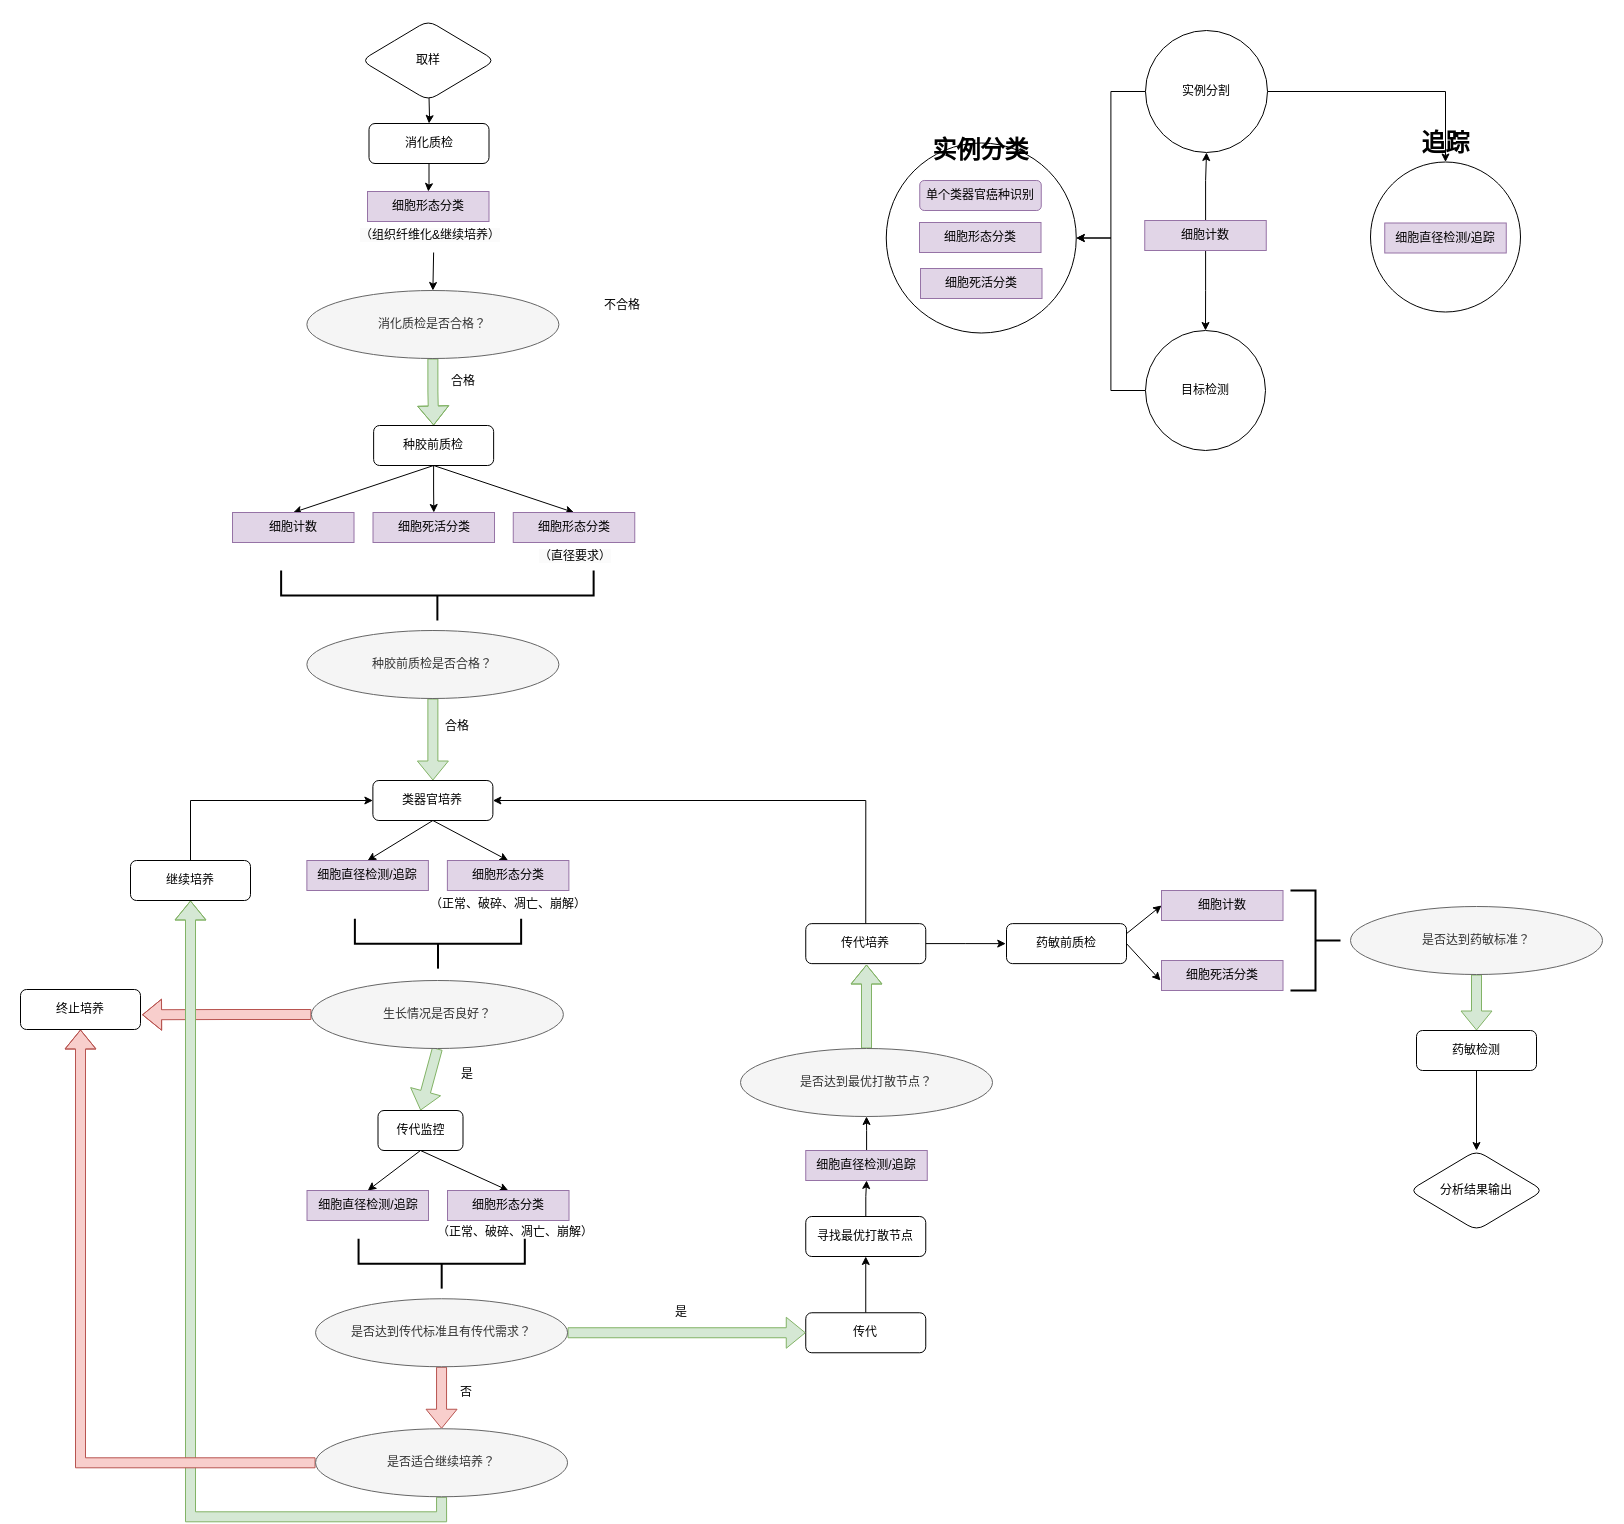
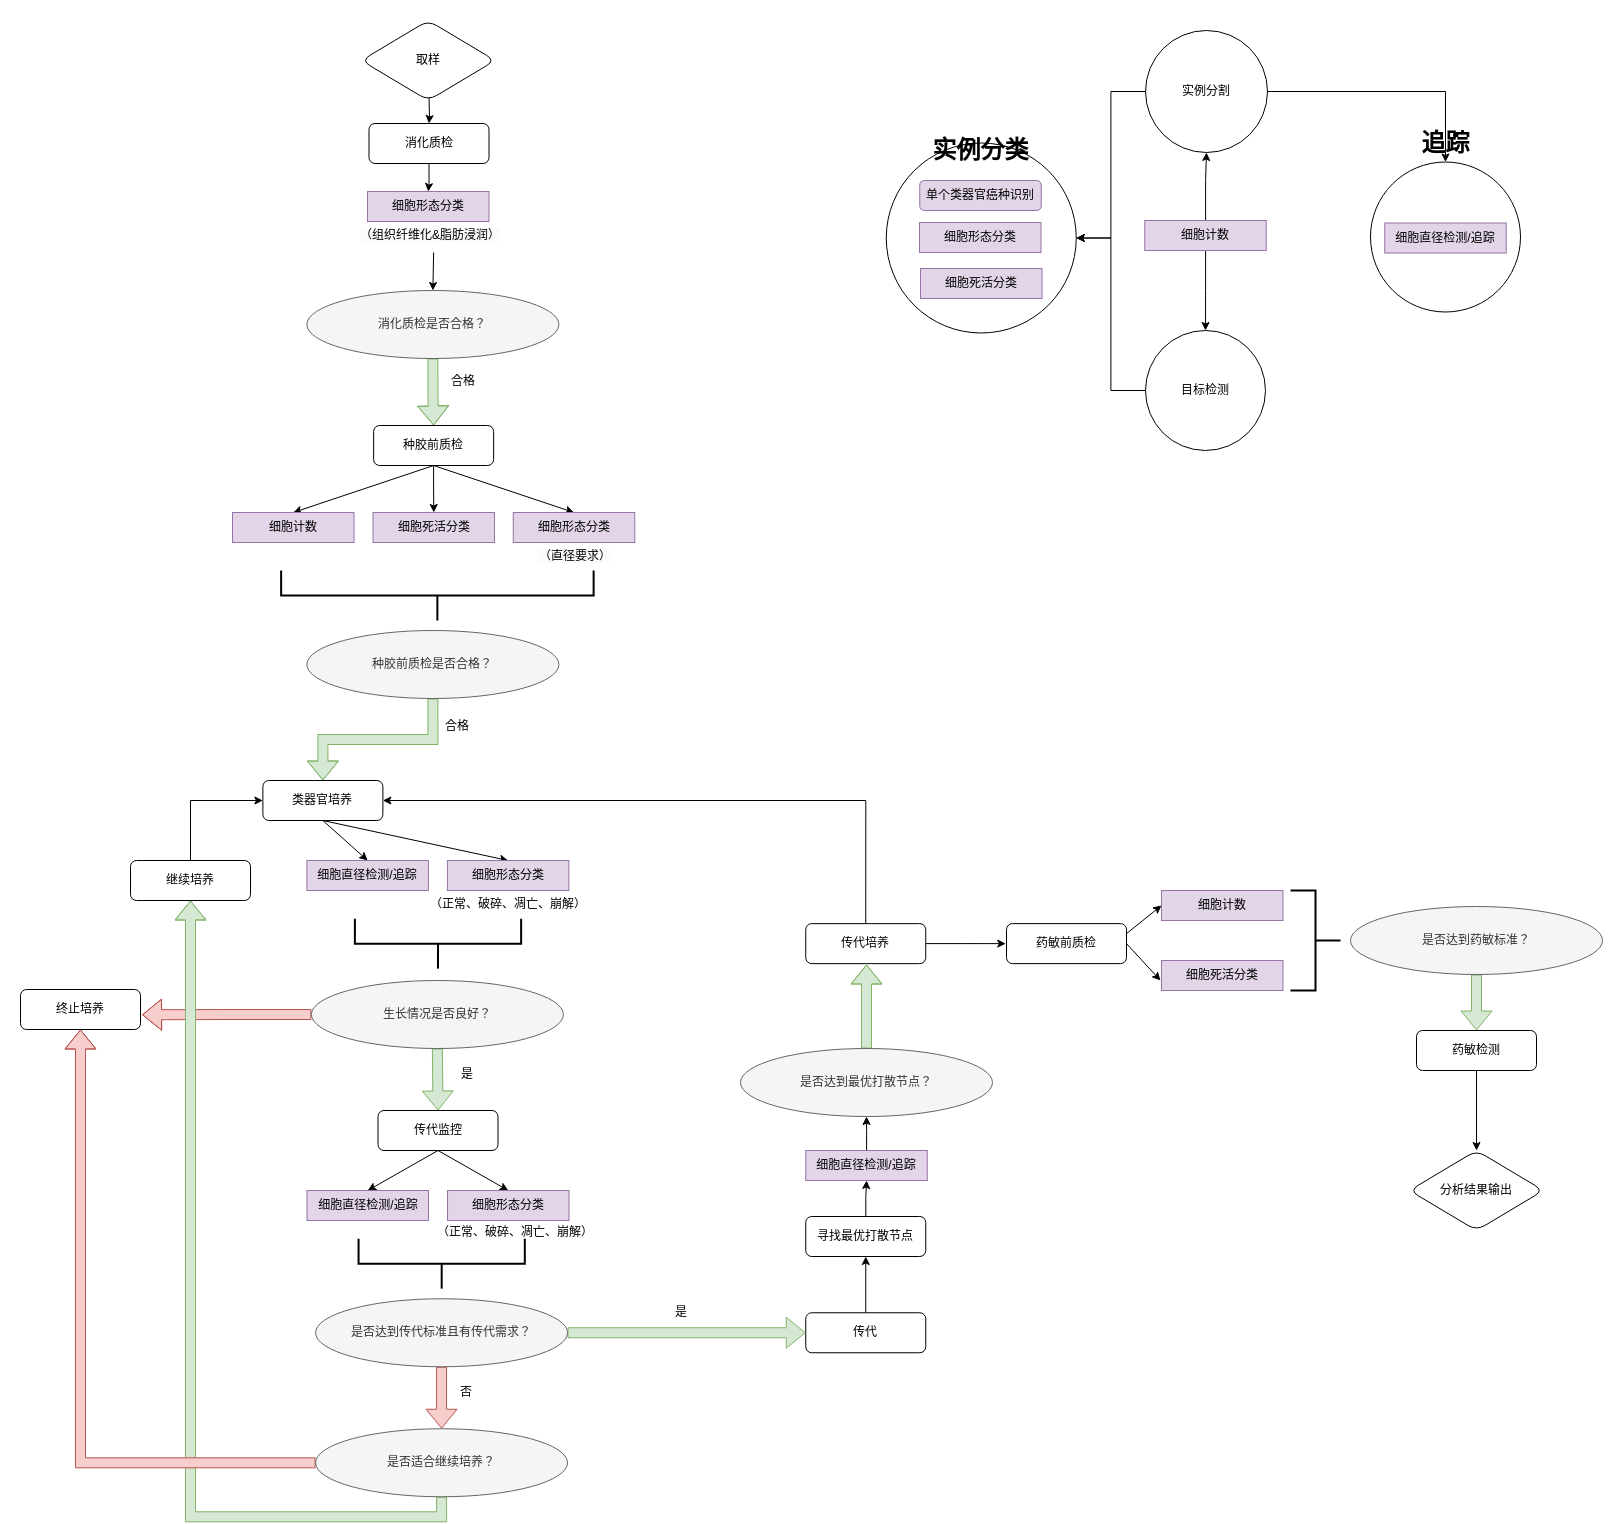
node "（组织纤维化&继续培养）": label "（组织纤维化&继续培养）" -> "（组织纤维化&脂肪浸润）"
node "不合格": removed
node "类器官培养": moved (433, 801) -> (323, 801)
node "传代监控": size 85x40 -> 120x40
